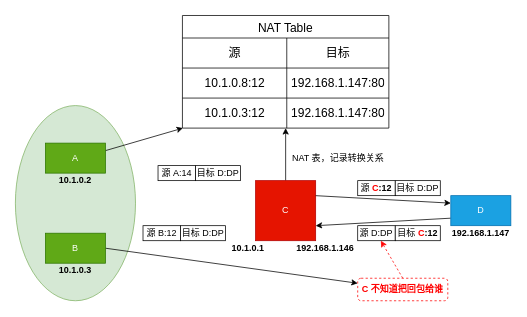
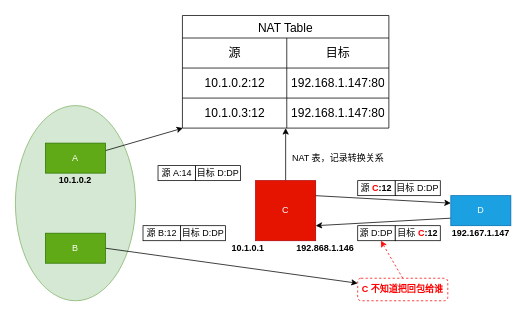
node "10.1.0.8:12": label "10.1.0.8:12" -> "10.1.0.2:12"
node "192.168.1.147": label "192.168.1.147" -> "192.167.1.147"
node "192.168.1.146": label "192.168.1.146" -> "192.868.1.146"
node "10.1.0.3": removed
